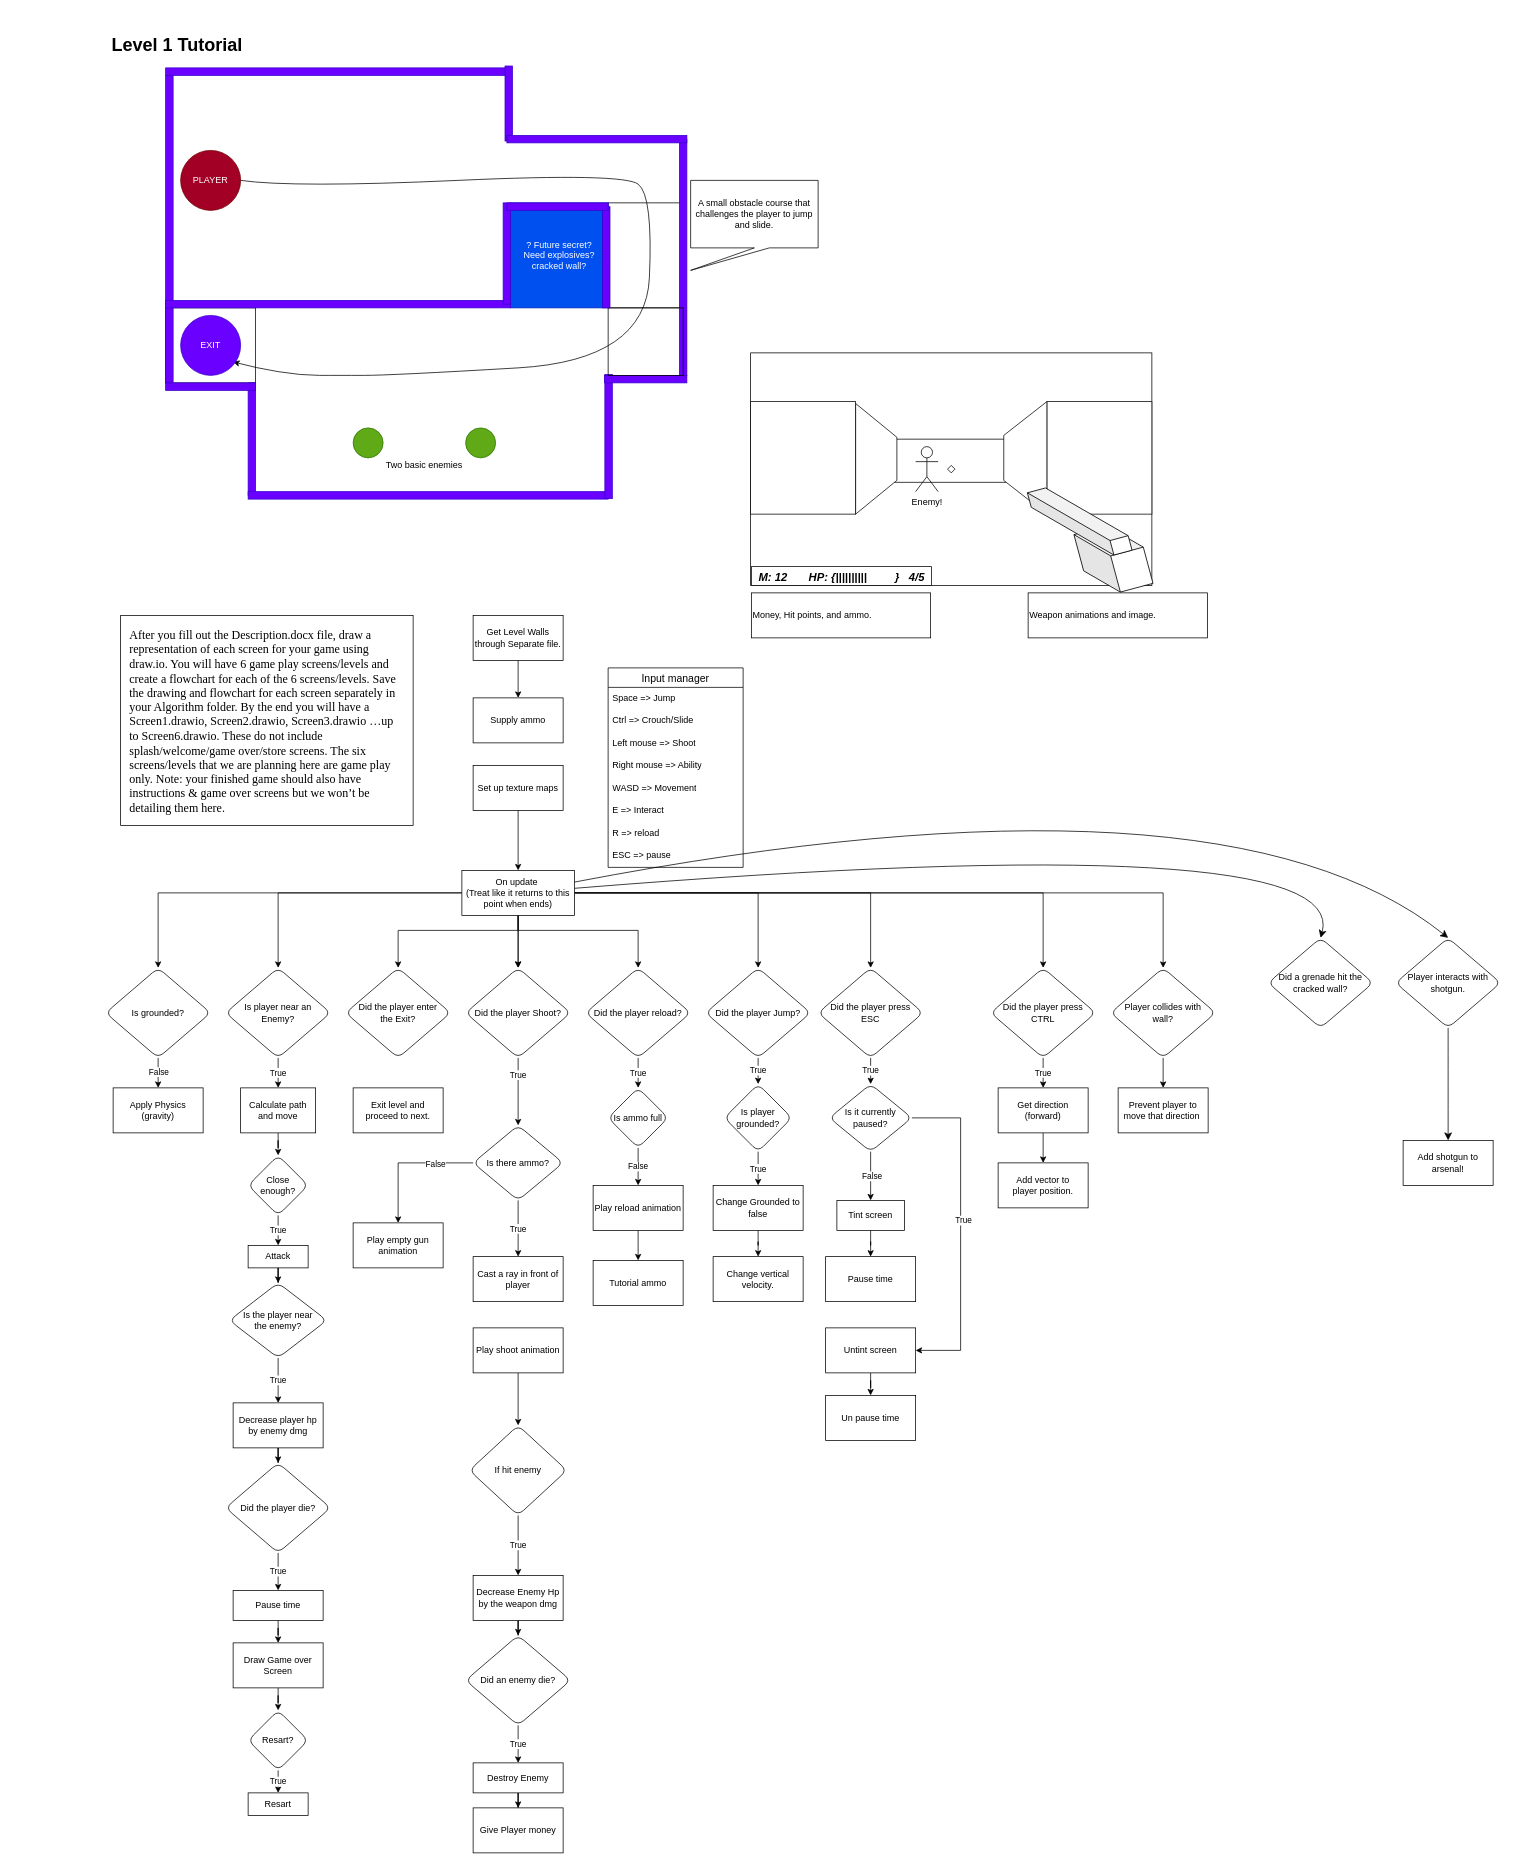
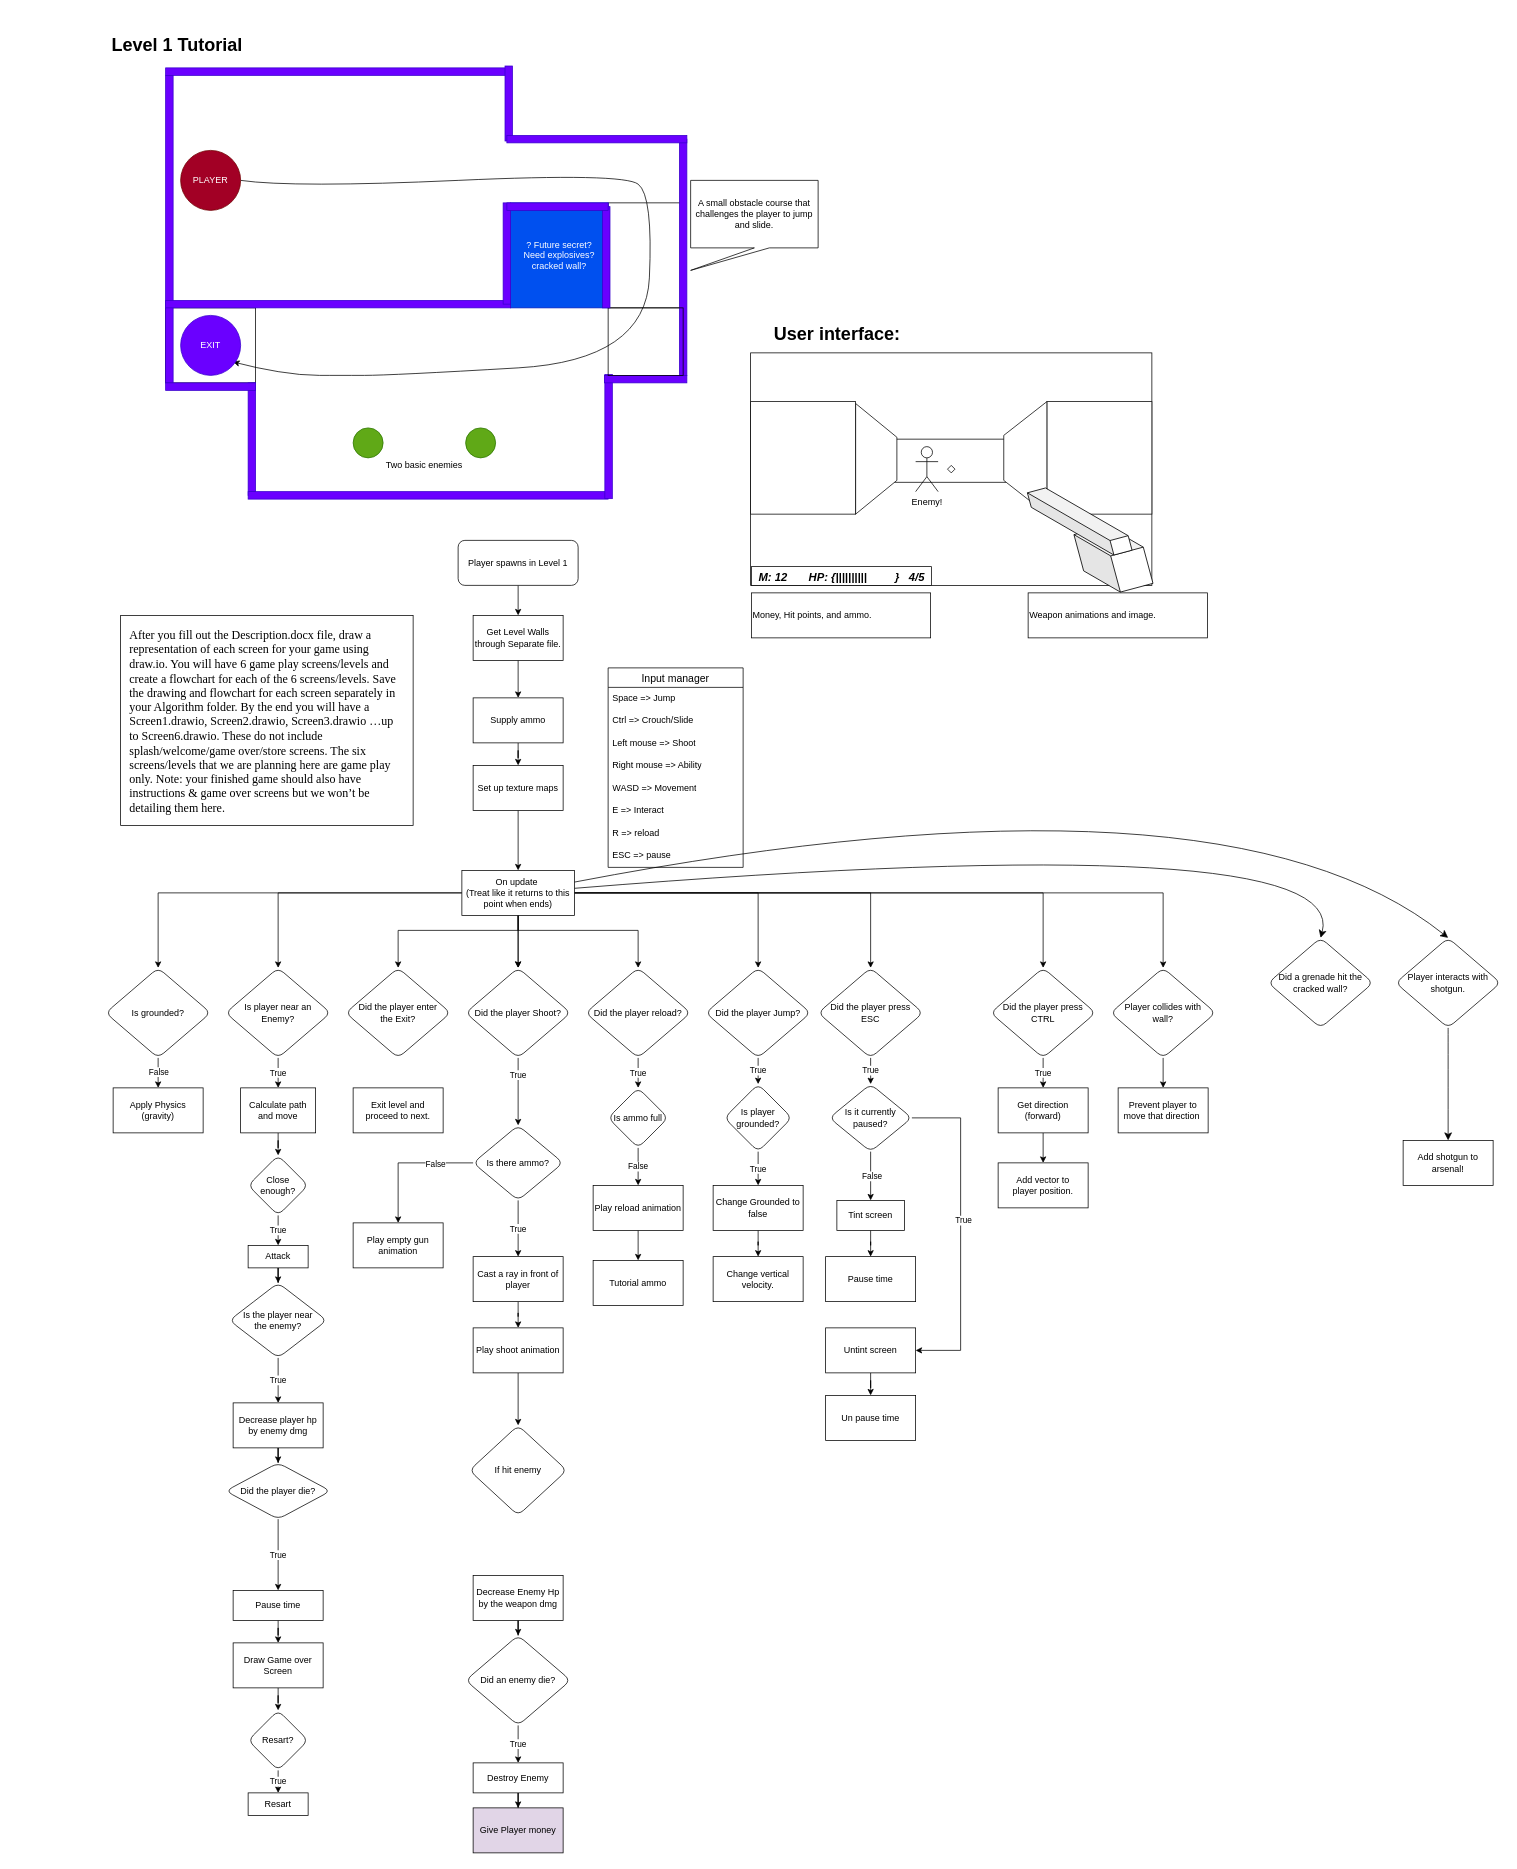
node "User interface:": added
node "Player spawns in Level 1": added
edge "Player spawns in Level 1" -> "Get Level Walls through Separate file.": added
edge "Supply ammo" -> "Set up texture maps": added
edge "Cast a ray in front of player" -> "Play shoot animation": added
node "Did the player die?": size 105x90 -> 105x56
edge "If hit enemy" -> "Decrease Enemy Hp by the weapon dmg": removed, label "True"
node "Give Player money": fillcolor #ffffff -> #e1d5e7
